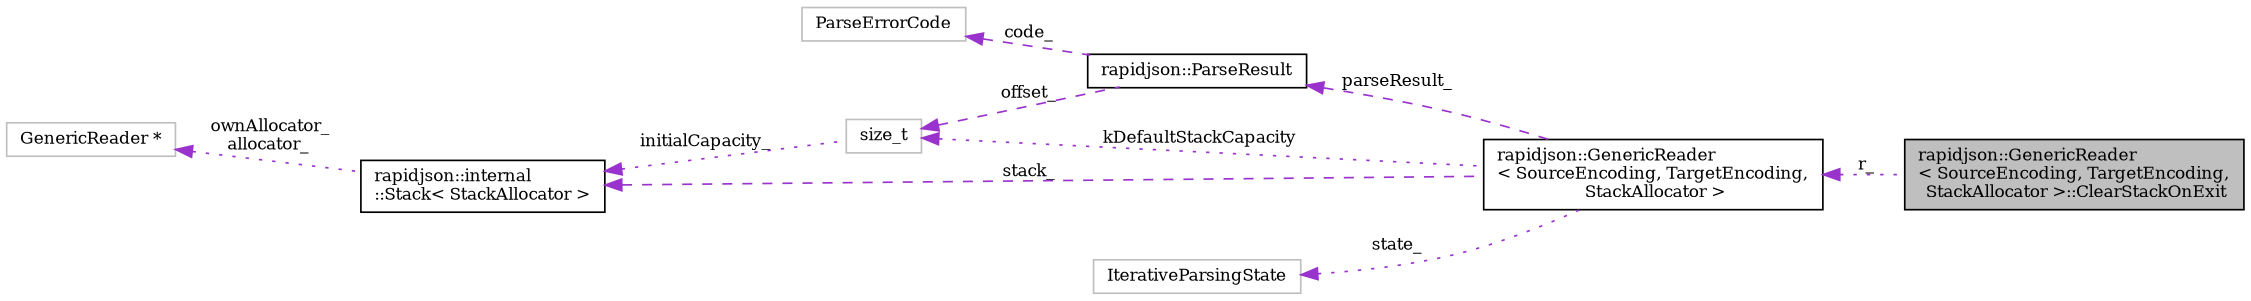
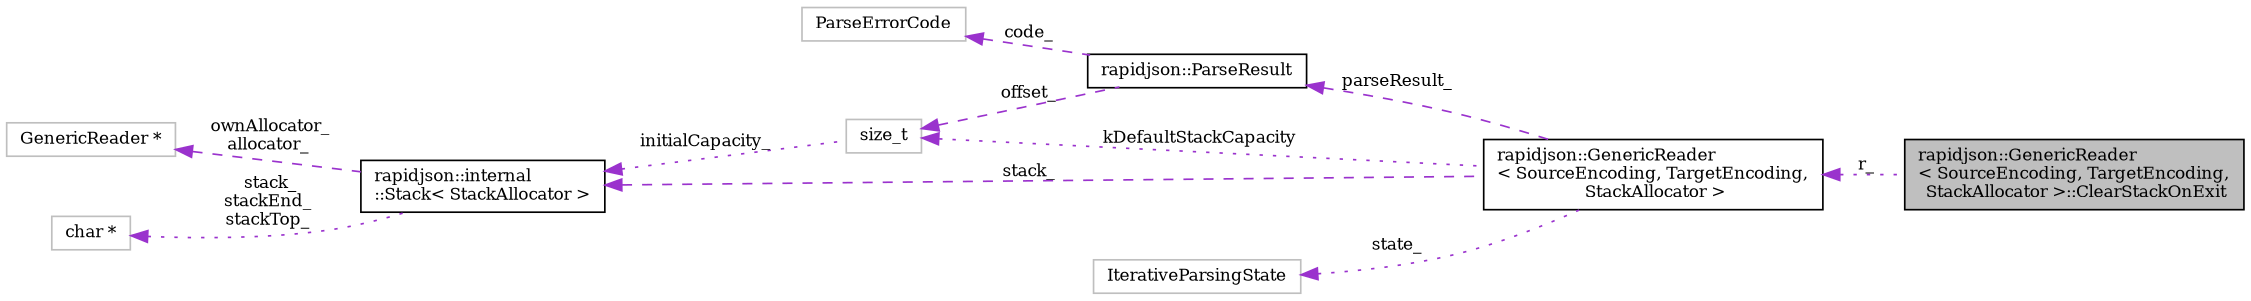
edge "rapidjson::internal ::Stack< StackAllocator >" -> "GenericReader *": style dotted -> dashed
node "char *": added
